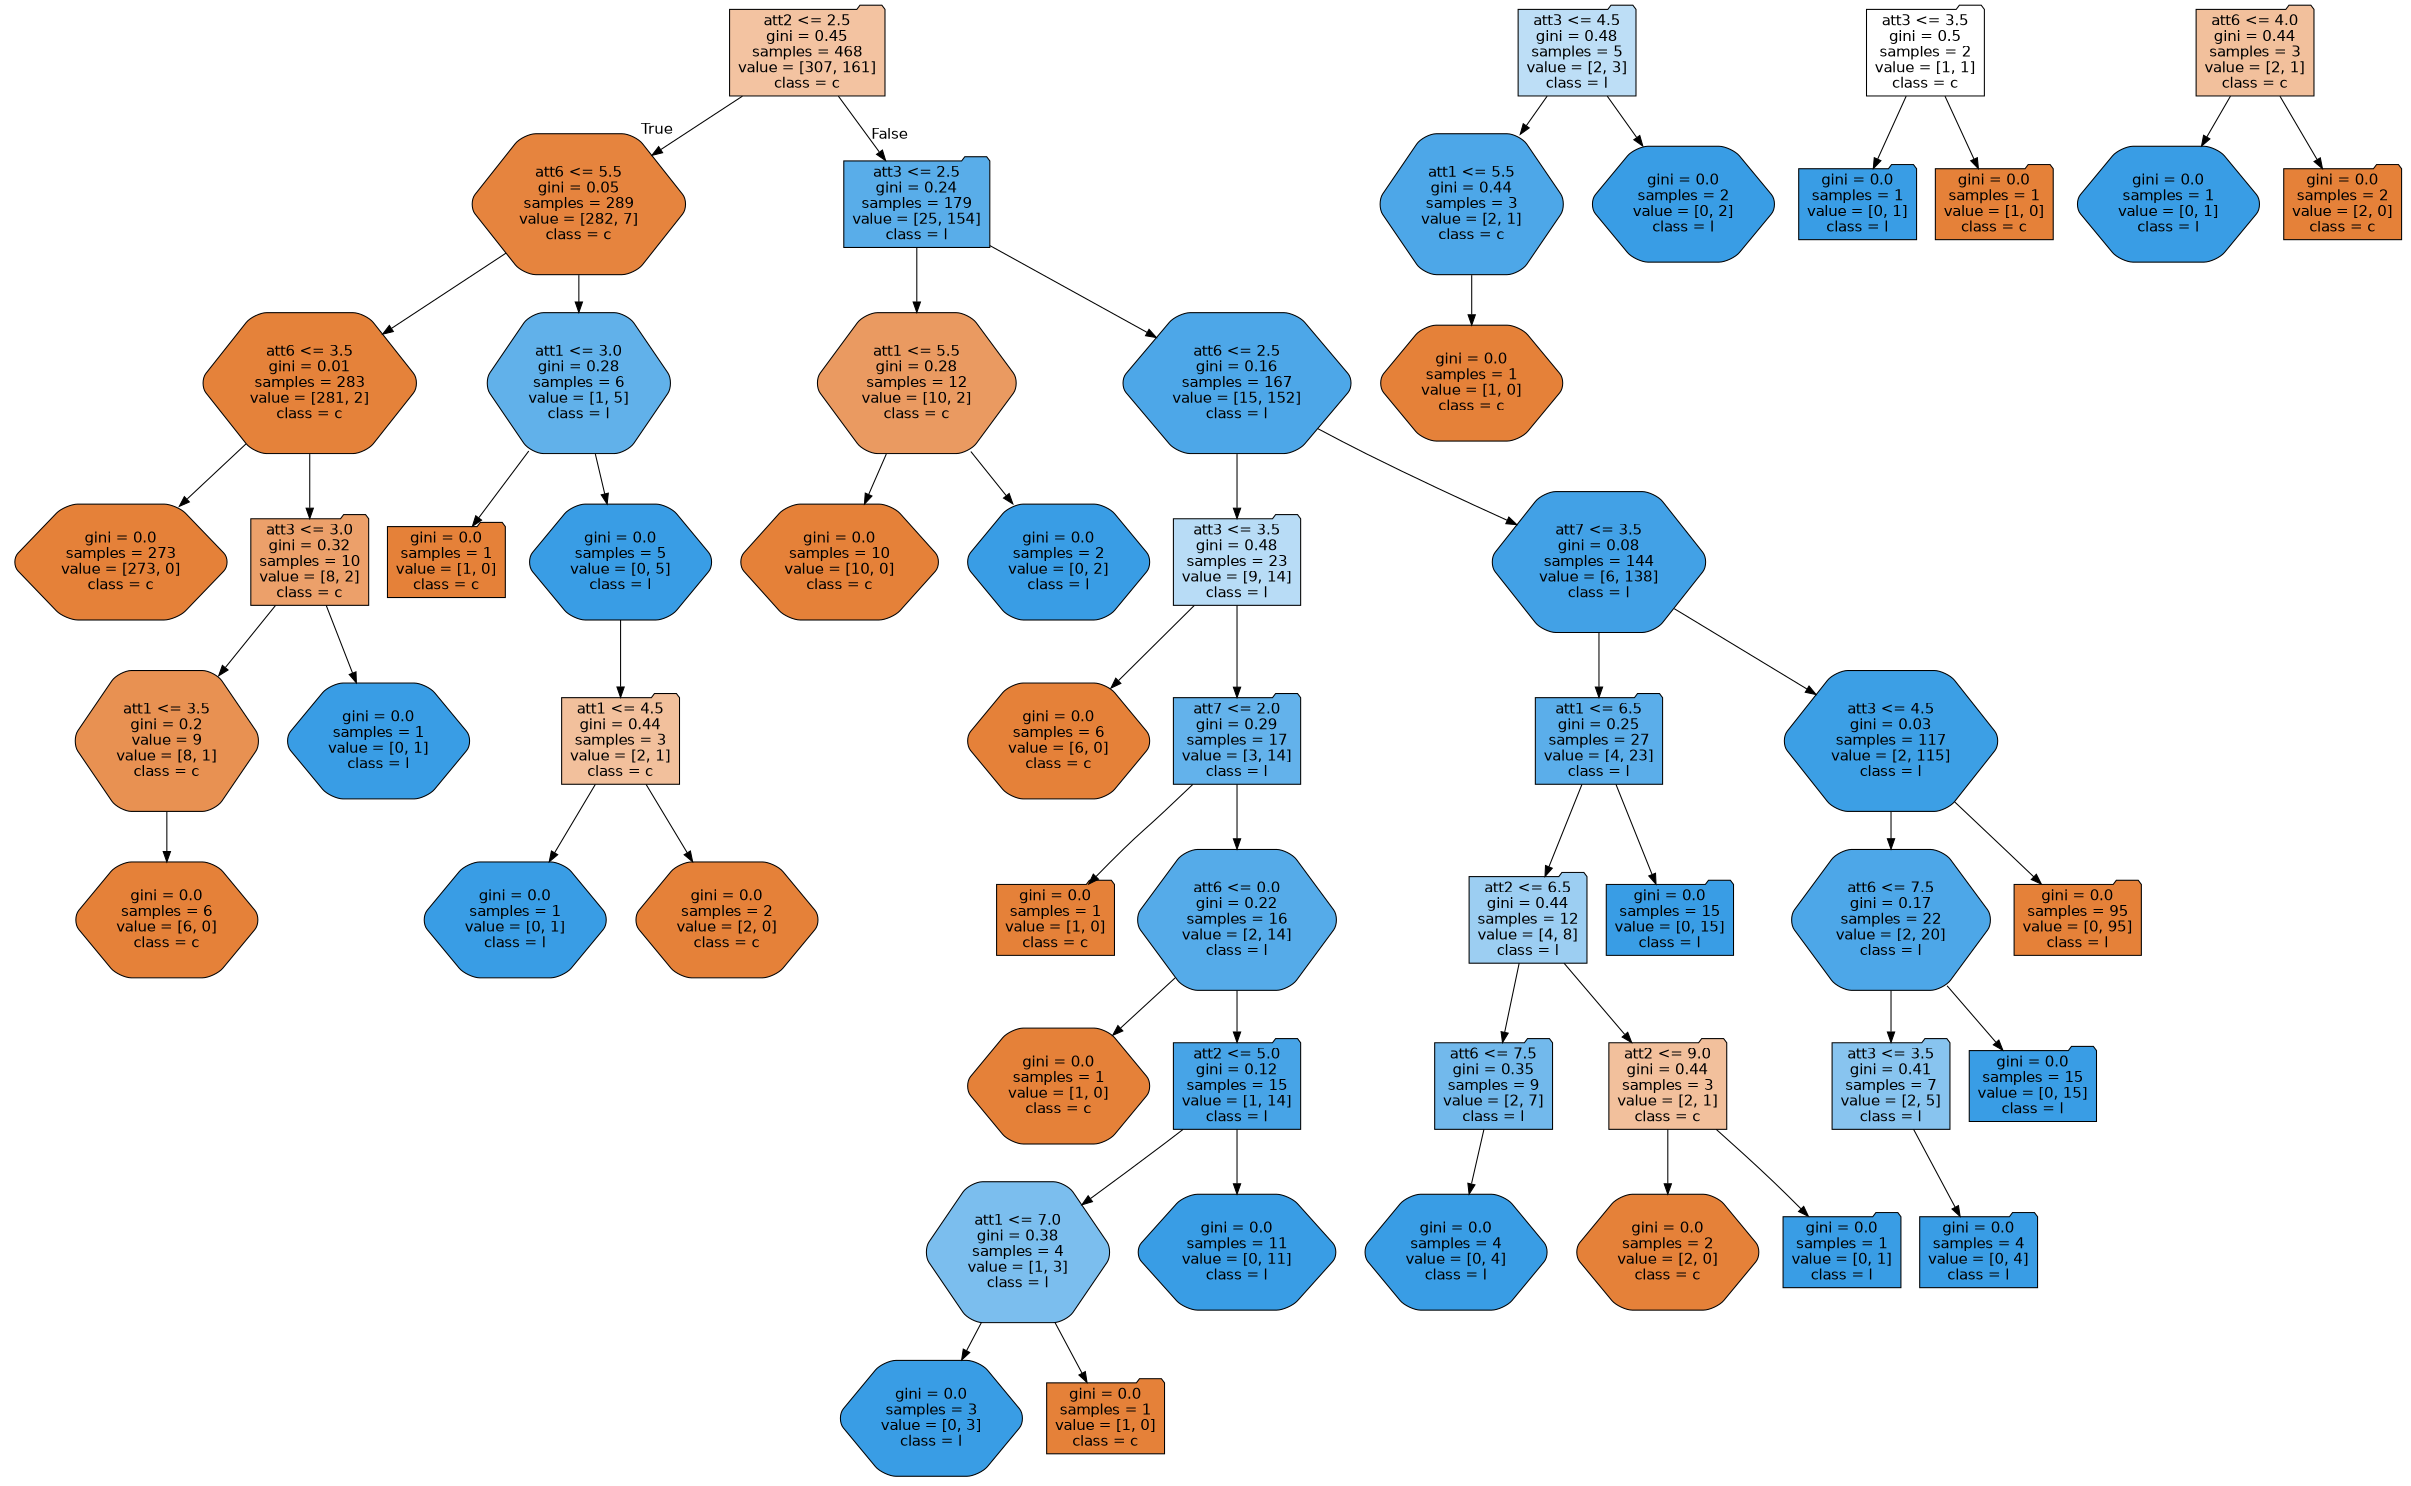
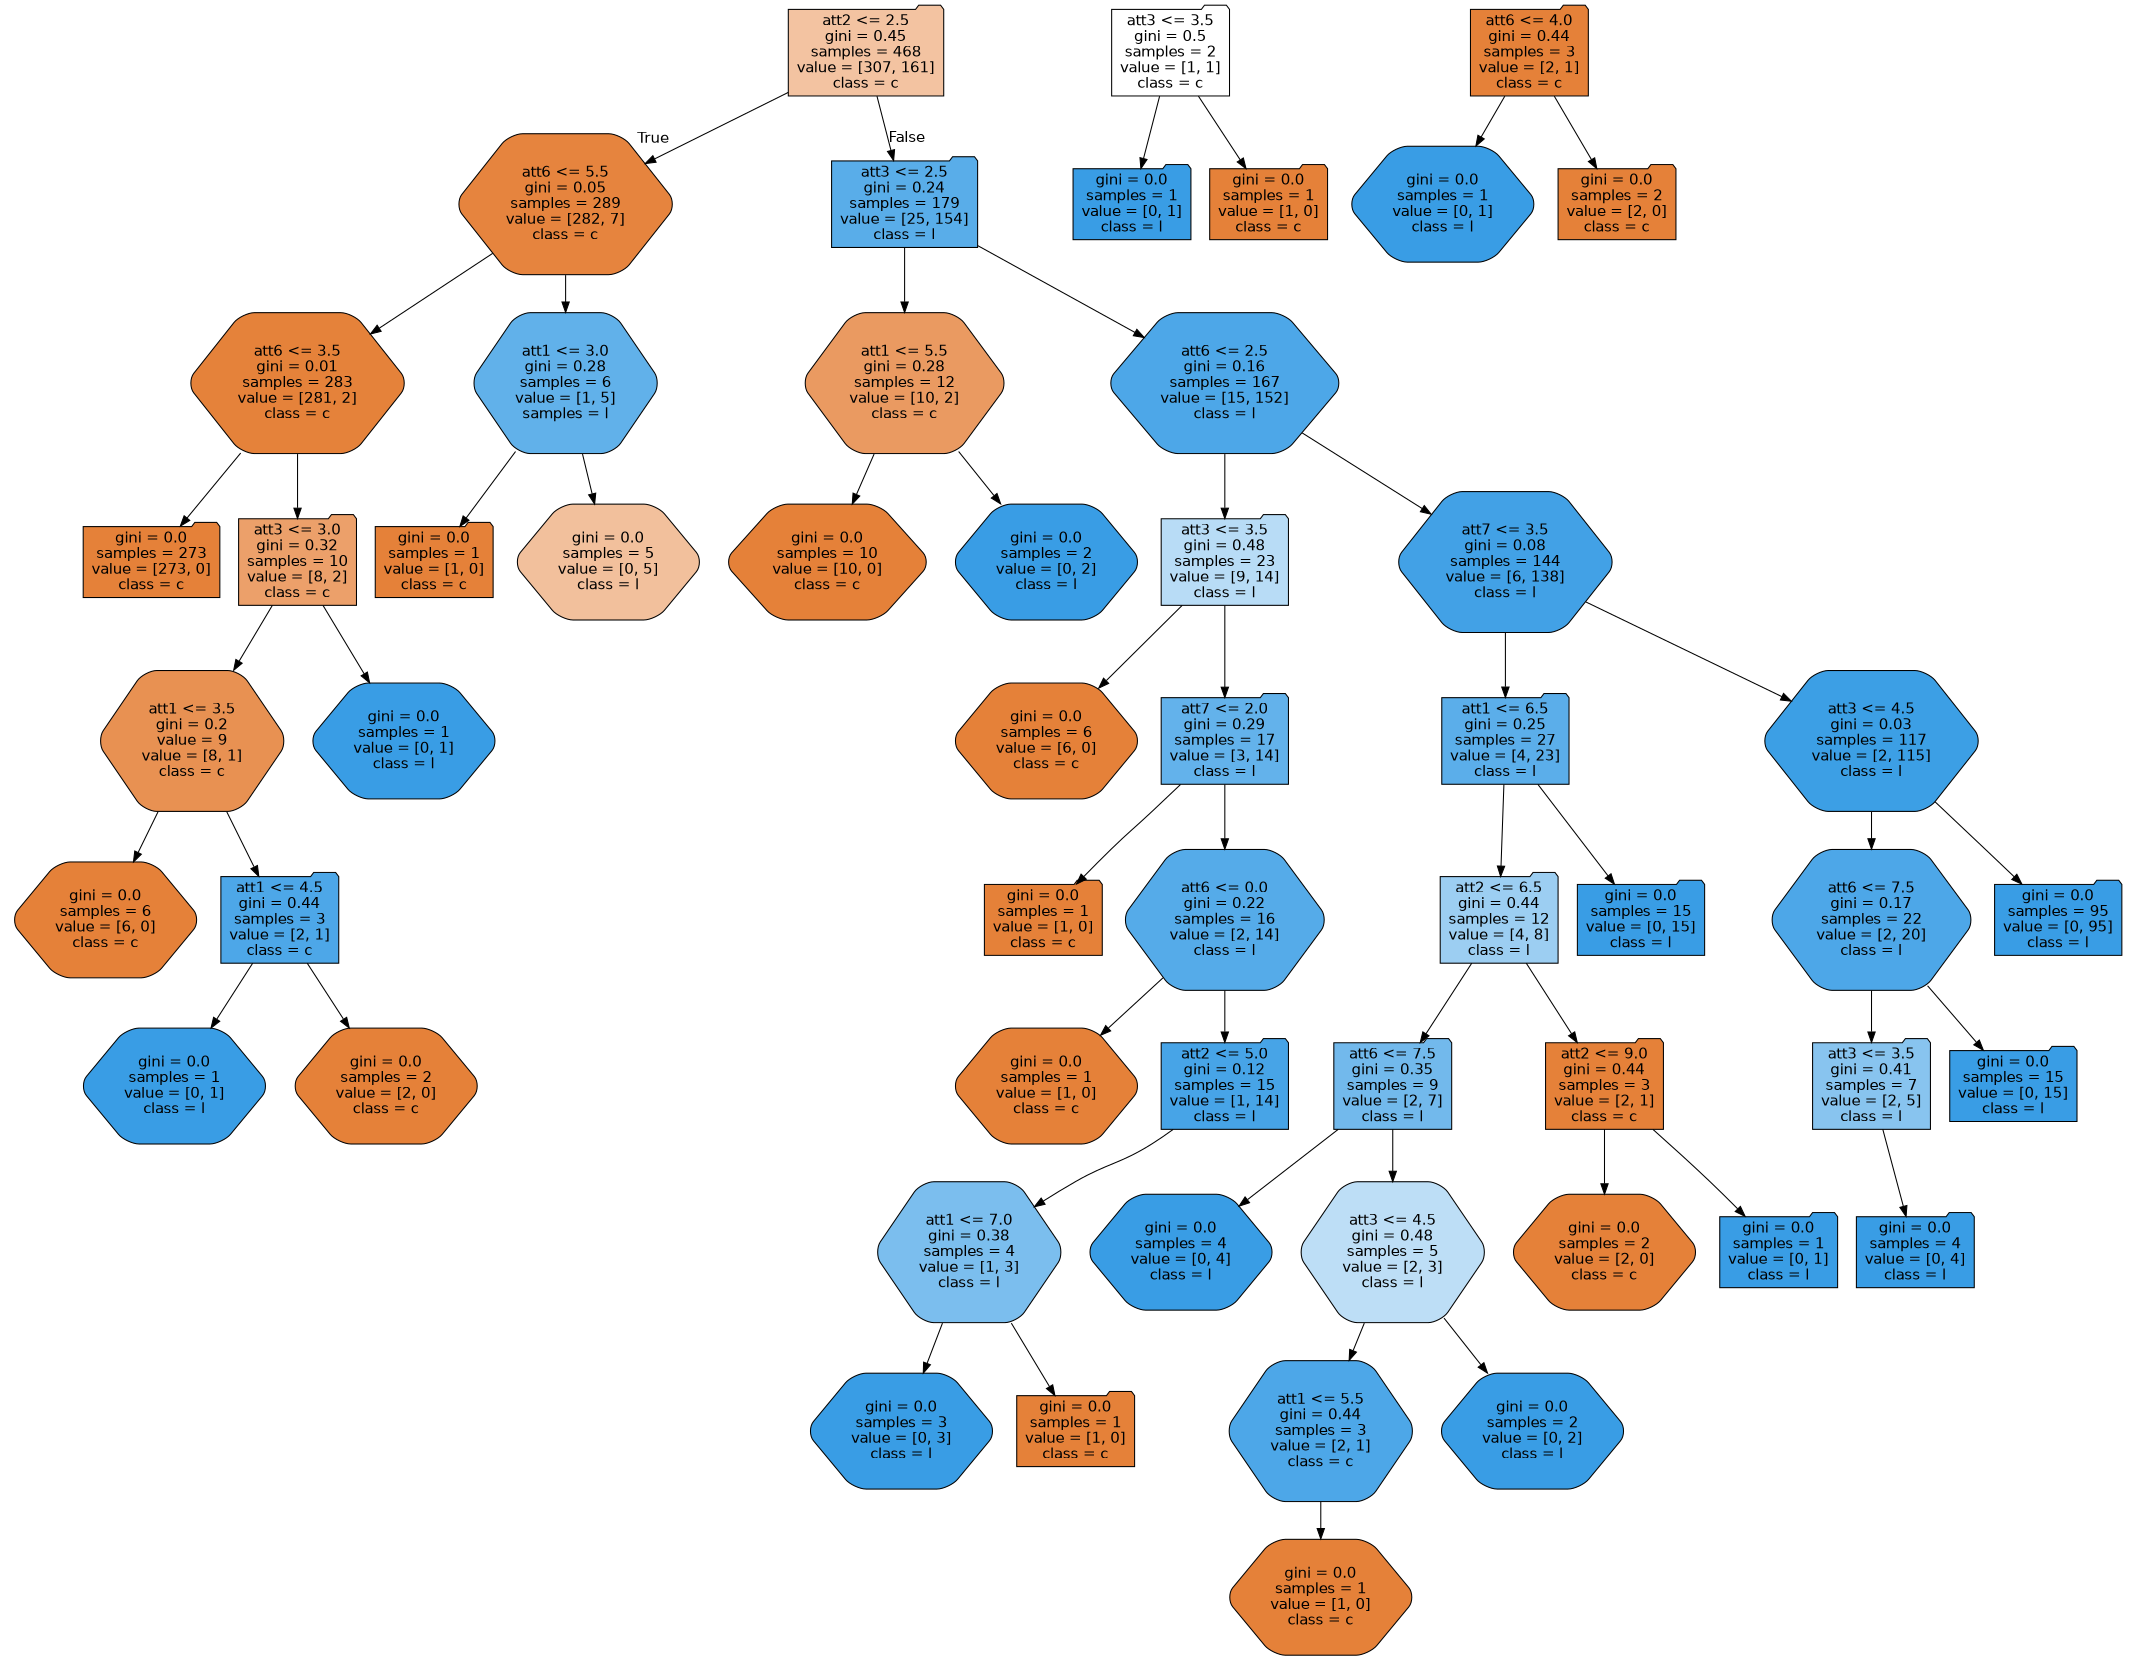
node "att3 <= 4.5 gini = 0.48 samples = 5 value = [2, 3] class = l": shape folder -> hexagon
node "att6 <= 4.0 gini = 0.44 samples = 3 value = [2, 1] class = c": fillcolor #f2c09c -> #e58139
node "att1 <= 3.0 gini = 0.28 samples = 6 value = [1, 5] class = l": label "att1 <= 3.0 gini = 0.28 samples = 6 value = [1, 5] class = l" -> "att1 <= 3.0 gini = 0.28 samples = 6 value = [1, 5] samples = l"
node "gini = 0.0 samples = 273 value = [273, 0] class = c": shape hexagon -> folder
node "gini = 0.0 samples = 5 value = [0, 5] class = l": fillcolor #399de5 -> #f2c09c
edge "gini = 0.0 samples = 5 value = [0, 5] class = l" -> "att1 <= 4.5 gini = 0.44 samples = 3 value = [2, 1] class = c": now "att1 <= 3.5 gini = 0.2 value = 9 value = [8, 1] class = c" -> "att1 <= 4.5 gini = 0.44 samples = 3 value = [2, 1] class = c"
node "att1 <= 4.5 gini = 0.44 samples = 3 value = [2, 1] class = c": fillcolor #f2c09c -> #4da7e8
node "gini = 0.0 samples = 95 value = [0, 95] class = l": fillcolor #e58139 -> #399de5
node "att2 <= 9.0 gini = 0.44 samples = 3 value = [2, 1] class = c": fillcolor #f2c09c -> #e58139
edge "att6 <= 7.5 gini = 0.35 samples = 9 value = [2, 7] class = l" -> "att3 <= 4.5 gini = 0.48 samples = 5 value = [2, 3] class = l": added
node "gini = 0.0 samples = 11 value = [0, 11] class = l": removed
